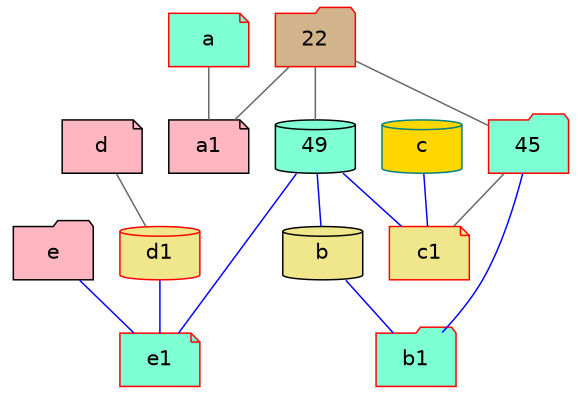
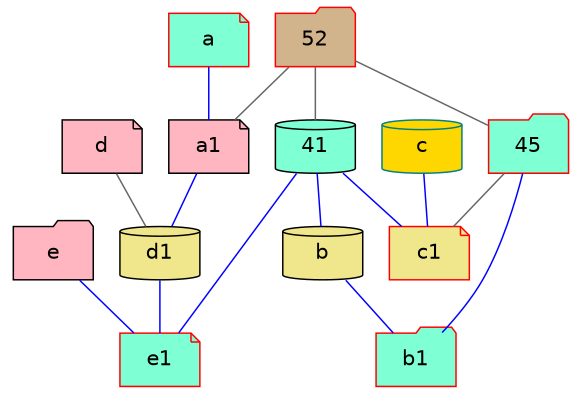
node "22": label "22" -> "52"
edge "a" -- "a1": color gray40 -> blue
node "49": label "49" -> "41"
edge "a1" -- "d1": added
node "d1": color red -> black
